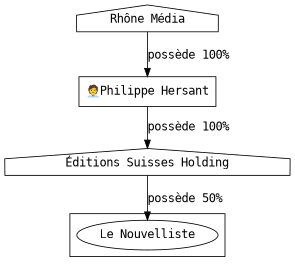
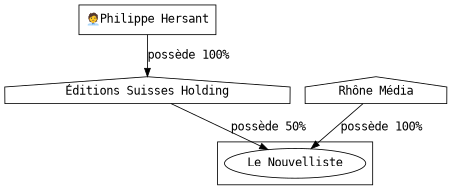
edge "Rhône Média" -> "🧑‍💼Philippe Hersant": now "Rhône Média" -> "Le Nouvelliste"
